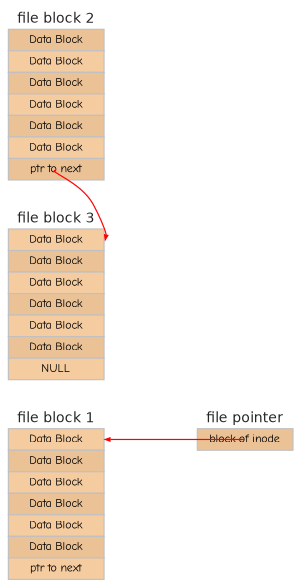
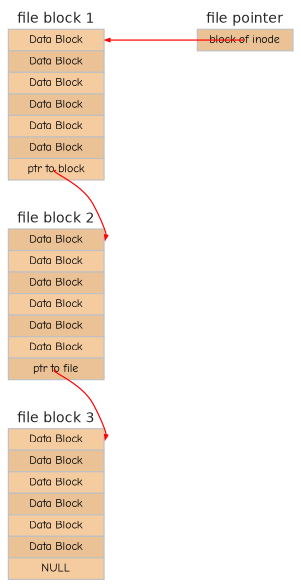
node "file block 2": text "ptr to next" -> "ptr to file"
edge "file block 1" -> "file block 2": added
node "file block 1": text "ptr to next" -> "ptr to block"
